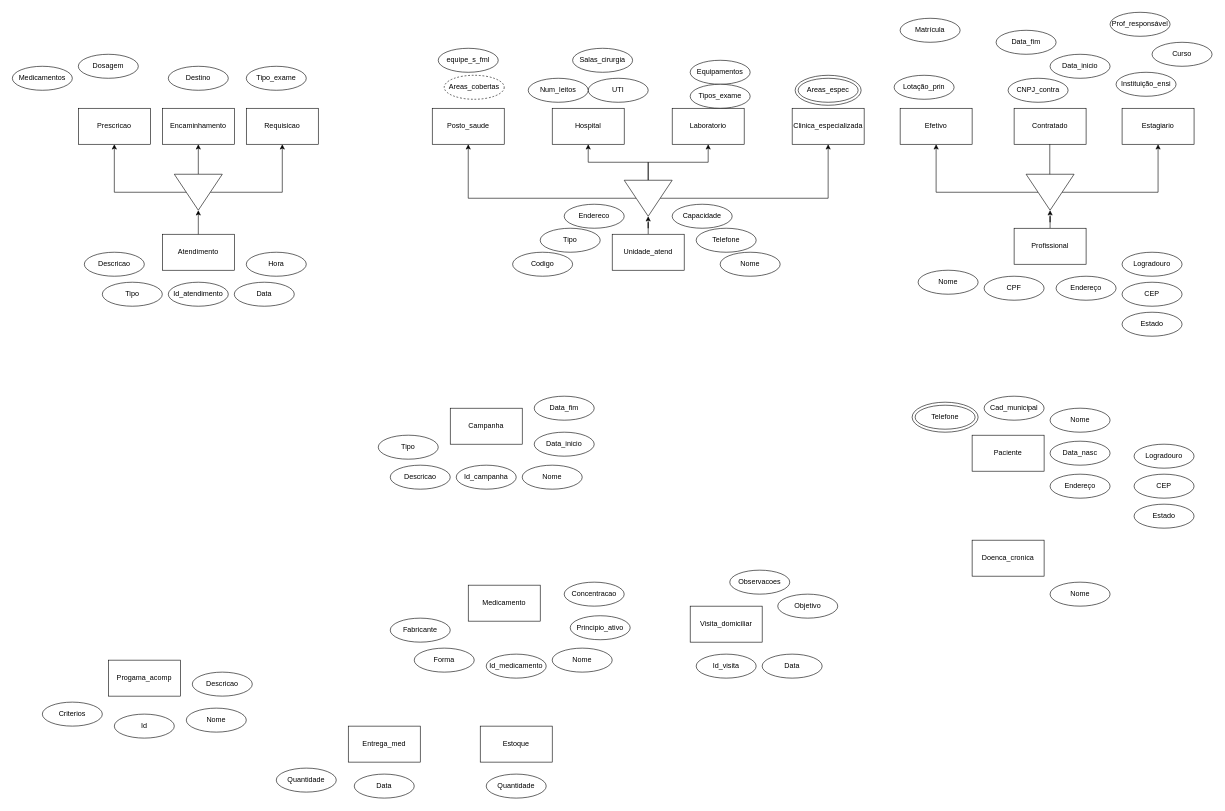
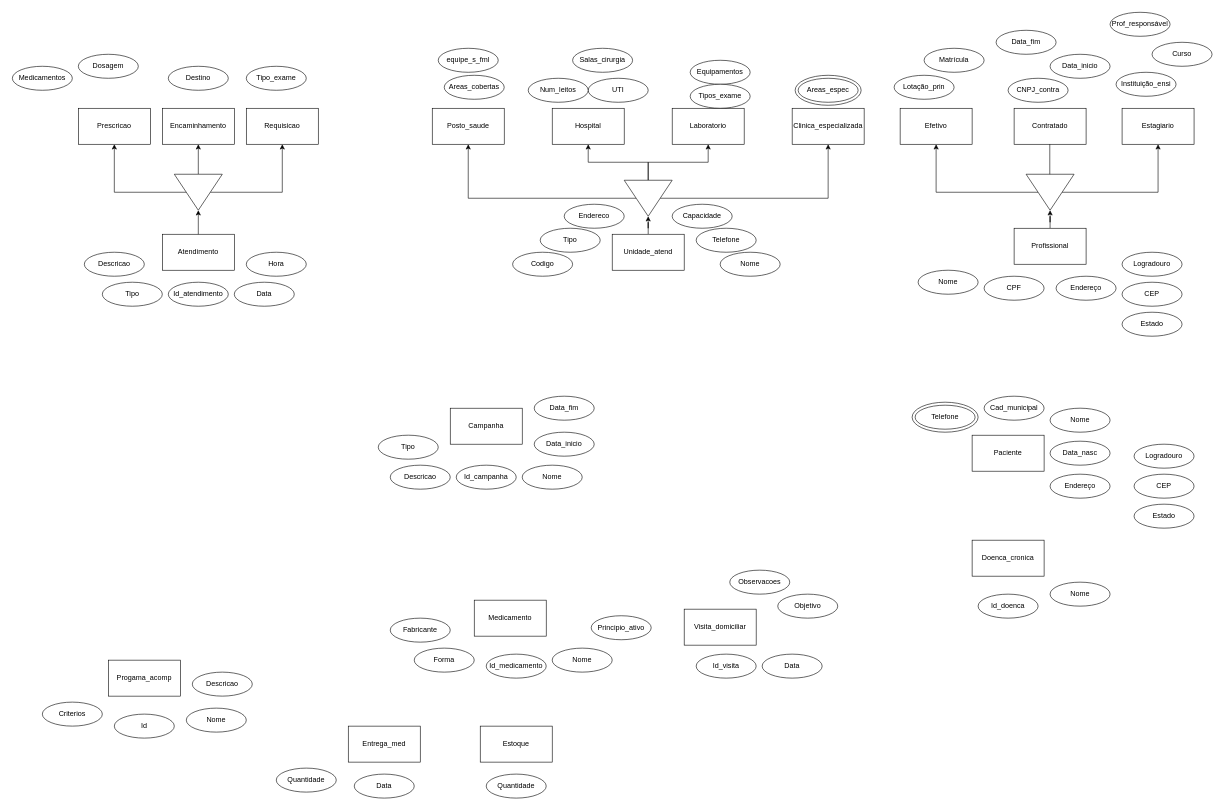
node "Matrícula": moved (930, 30) -> (954, 60)
node "Areas_cobertas": style dashed -> solid
node "Concentracao": removed
node "Medicamento": moved (504, 603) -> (510, 618)
node "Id_doenca": added
node "Visita_domiciliar": moved (726, 624) -> (720, 627)
node "Principio_ativo": moved (600, 628) -> (621, 628)
